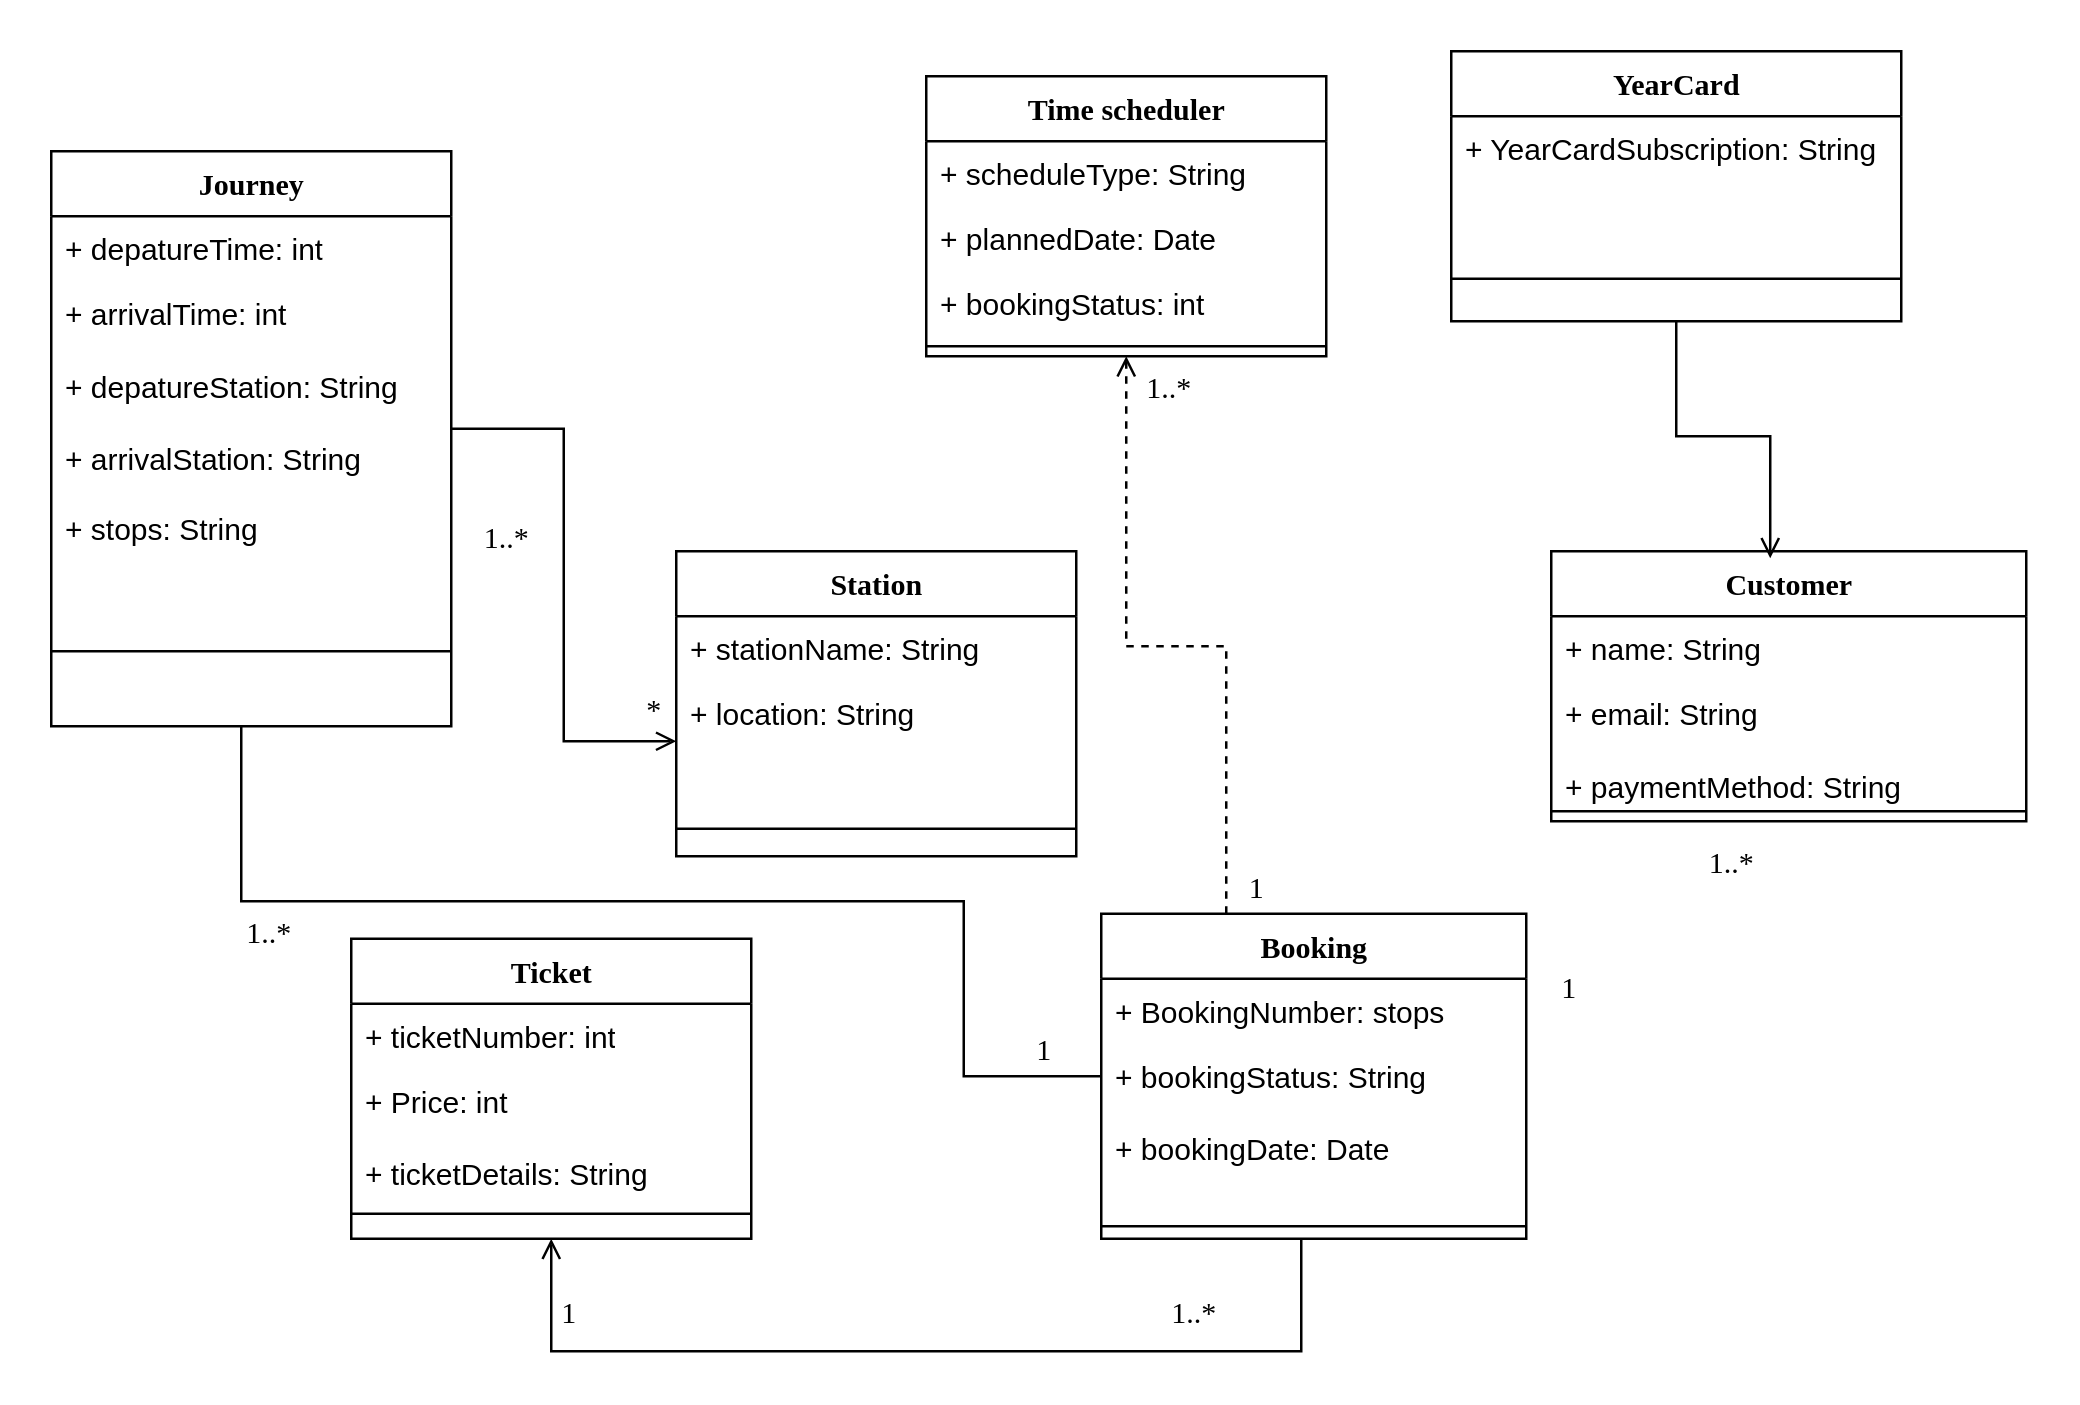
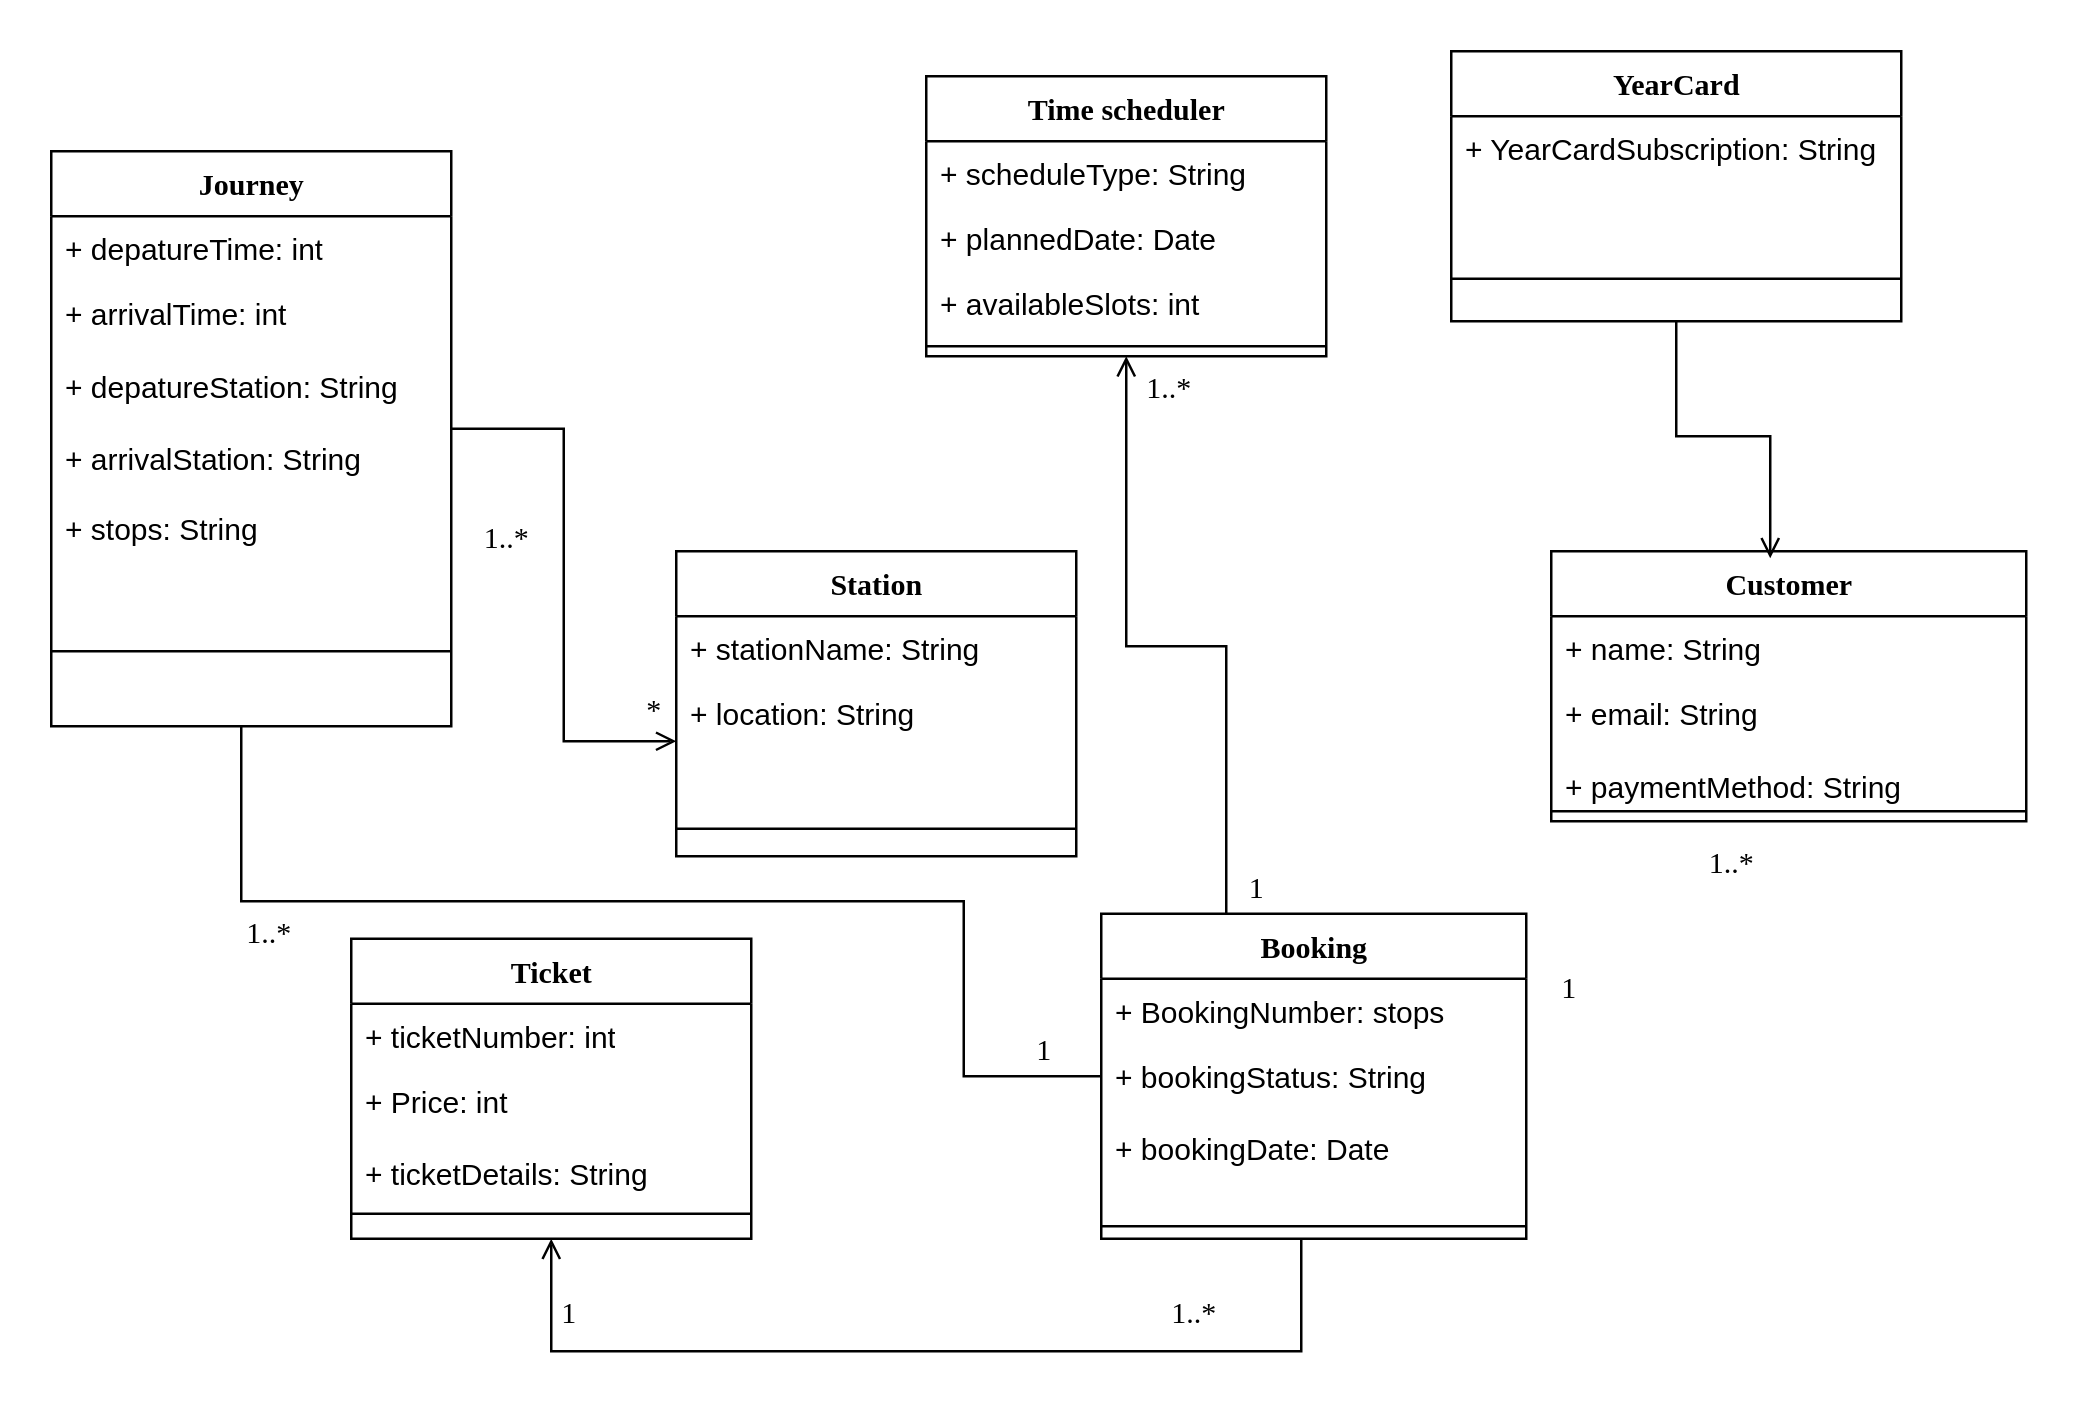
node "+ bookingStatus: int": label "+ bookingStatus: int" -> "+ availableSlots: int"
edge "Booking" -> "Time scheduler": style dashed -> solid
